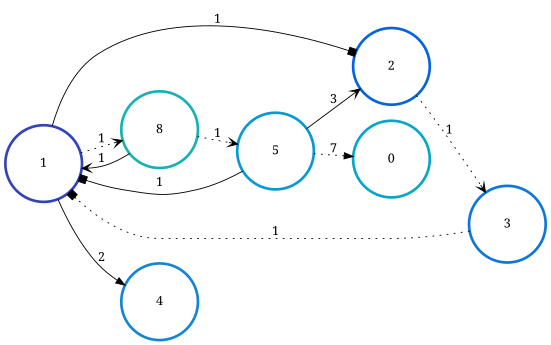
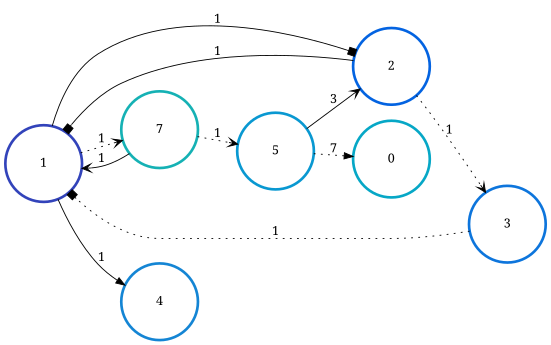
node "8": label "8" -> "7"
edge "5" -> "1": now "2" -> "1"
edge "1" -> "4": label "2" -> "1"
